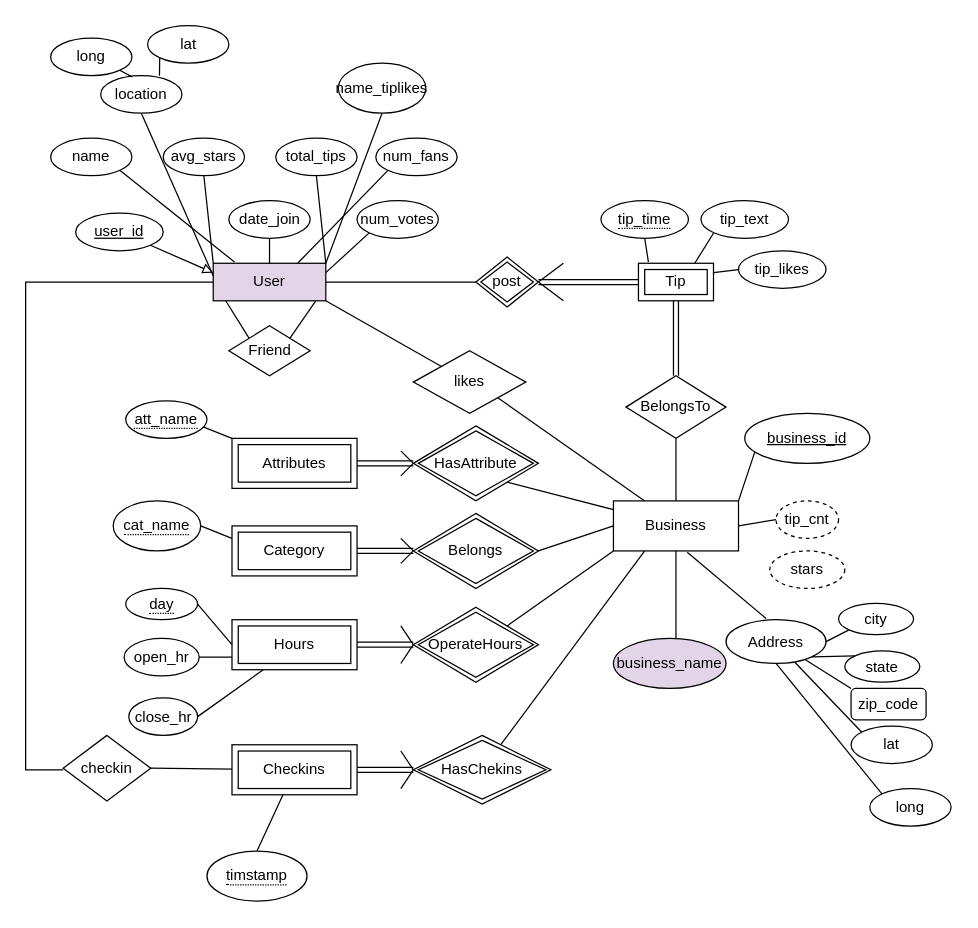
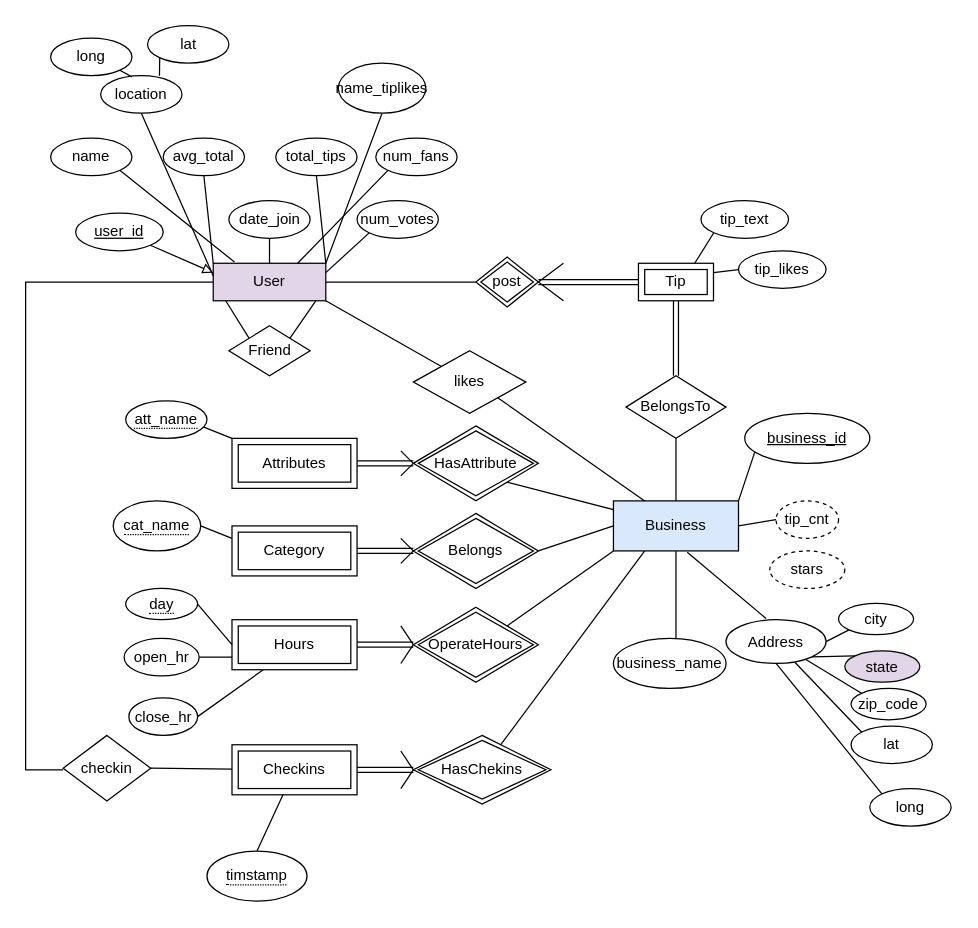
node "avg_stars": label "avg_stars" -> "avg_total"
node "tip_time": removed
edge "tip_time" -- "Tip": removed
node "Business": fillcolor #ffffff -> #dae8fc
node "business_name": fillcolor #e1d5e7 -> #ffffff
node "state": fillcolor #ffffff -> #e1d5e7
node "zip_code": shape rounded rectangle -> ellipse
